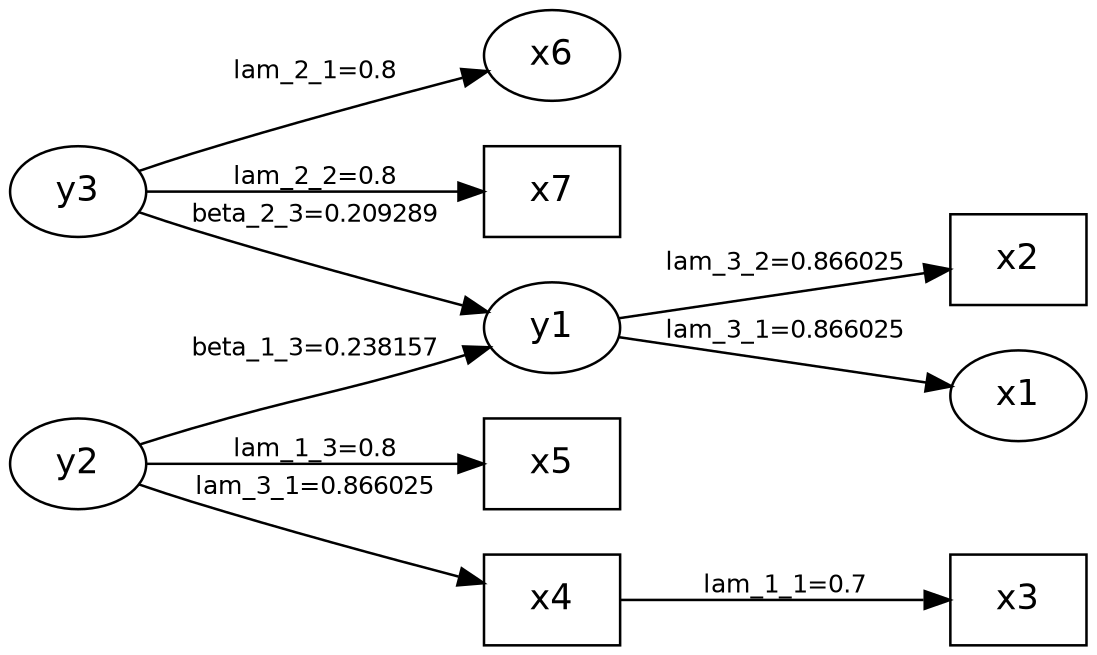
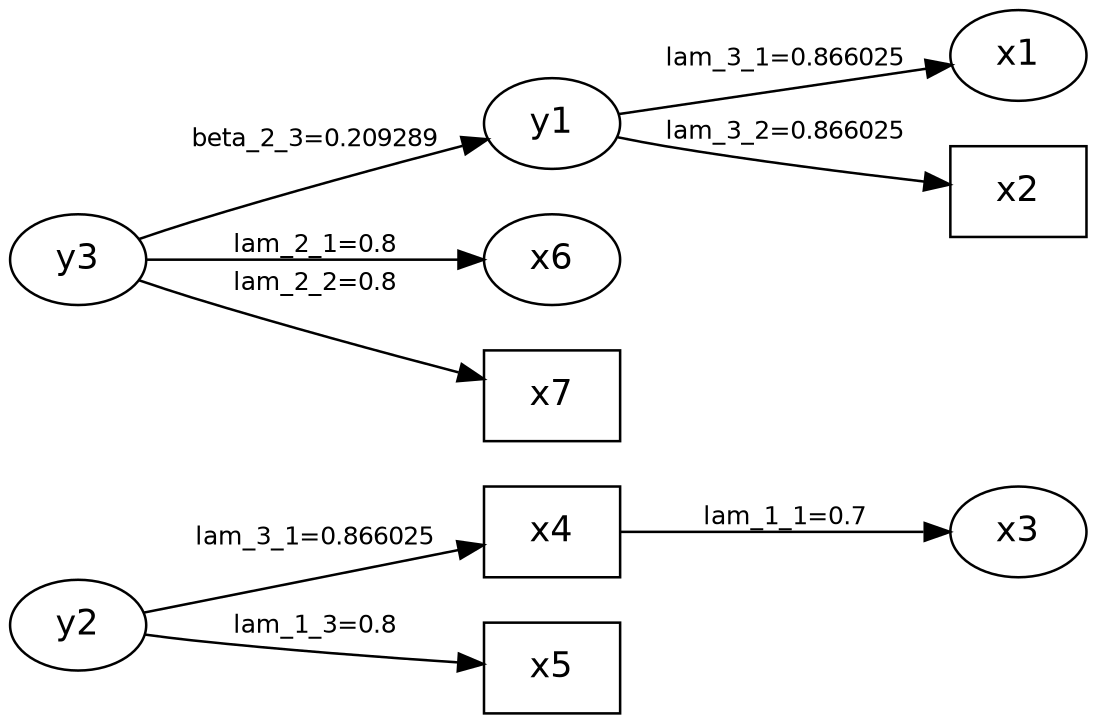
edge "y2" -> "y1": removed, label "beta_1_3=0.238157"
node "x3": shape box -> ellipse
